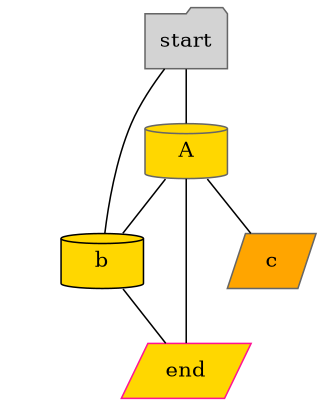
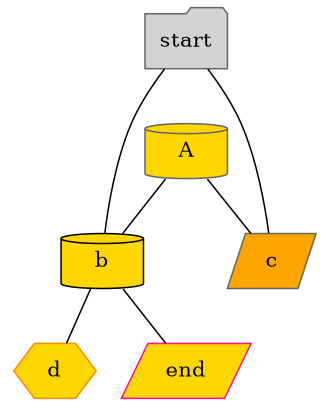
edge "start" -- "A": now "start" -- "c"
edge "A" -- "end": removed
node "d": added
